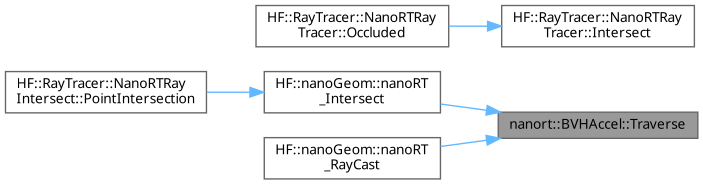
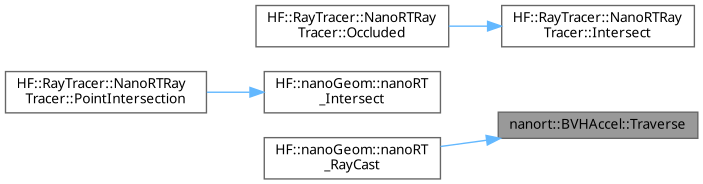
node "HF::RayTracer::NanoRTRay Intersect::PointIntersection": label "HF::RayTracer::NanoRTRay Intersect::PointIntersection" -> "HF::RayTracer::NanoRTRay Tracer::PointIntersection"
edge "HF::nanoGeom::nanoRT _Intersect" -> "nanort::BVHAccel::Traverse": removed
